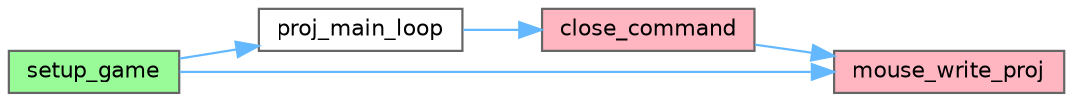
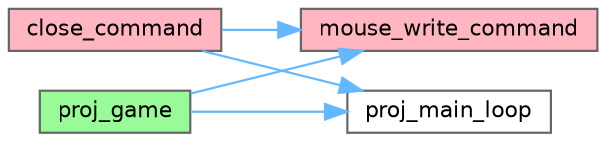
edge "proj_main_loop" -> "close_command": reversed
node "setup_game": label "setup_game" -> "proj_game"
node "mouse_write_proj": label "mouse_write_proj" -> "mouse_write_command"
